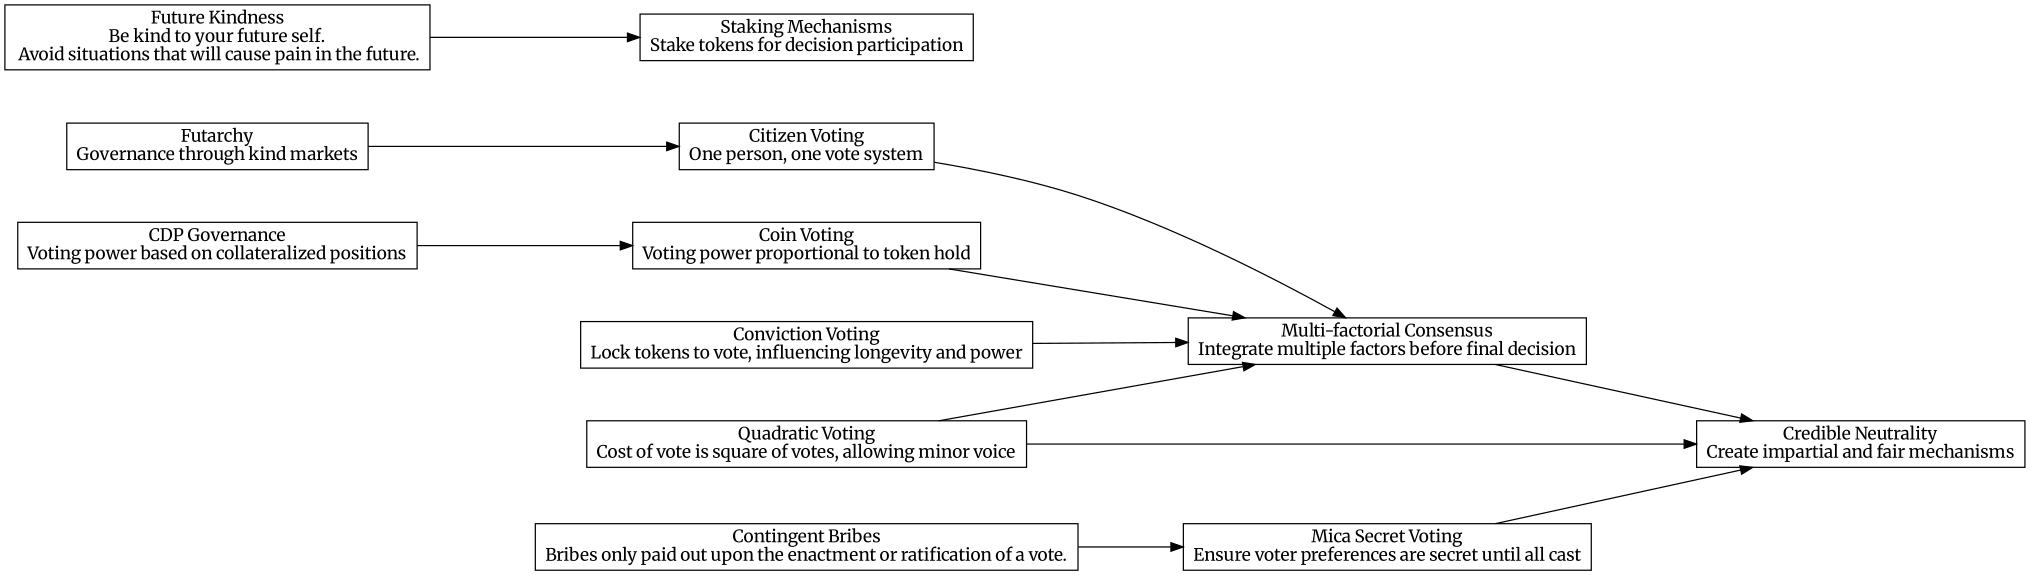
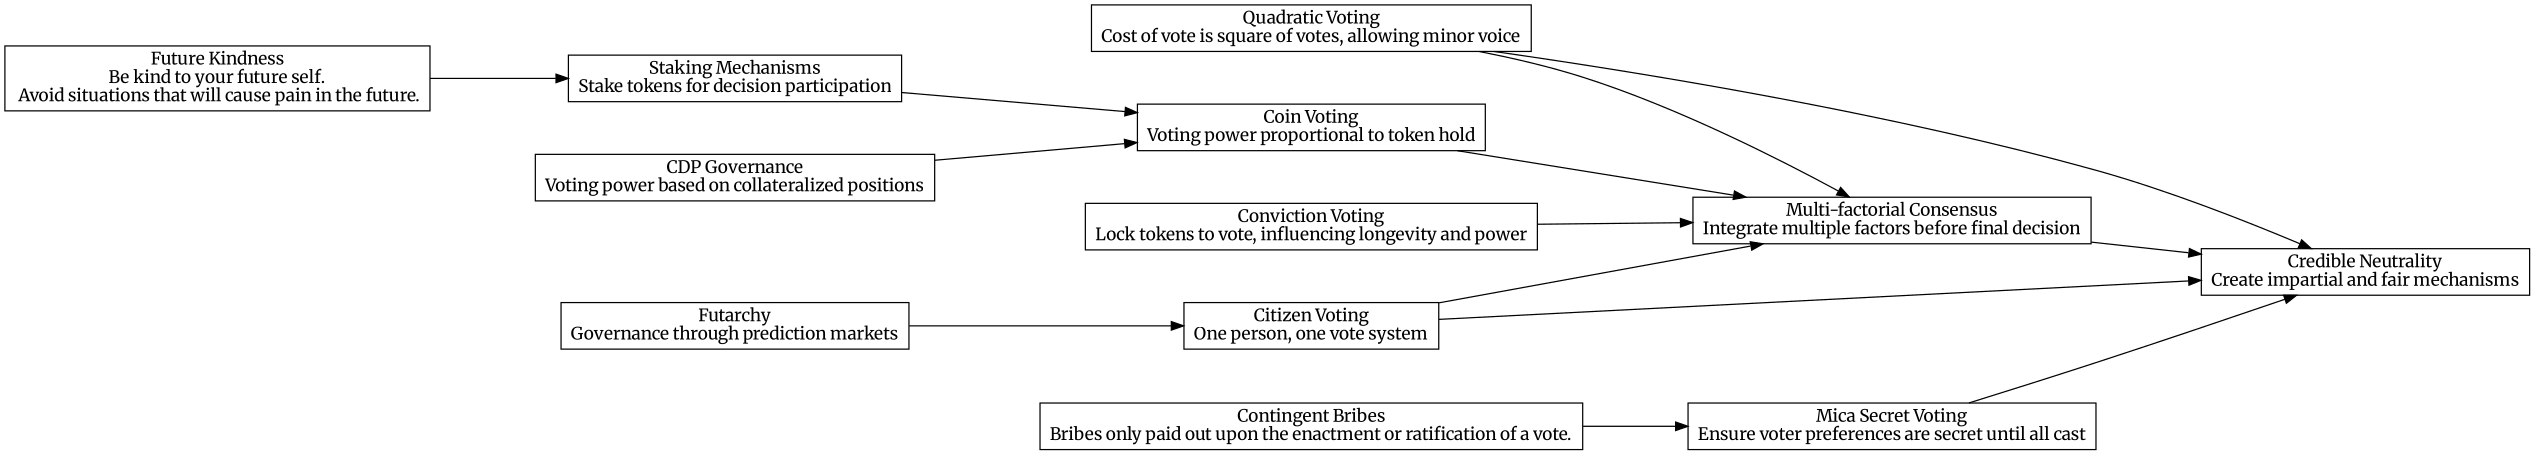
edge "Staking Mechanisms Stake tokens for decision participation" -> "Coin Voting Voting power proportional to token hold": added
node "Futarchy Governance through kind markets": label "Futarchy Governance through kind markets" -> "Futarchy Governance through prediction markets"
edge "Citizen Voting One person, one vote system" -> "Credible Neutrality Create impartial and fair mechanisms": added
